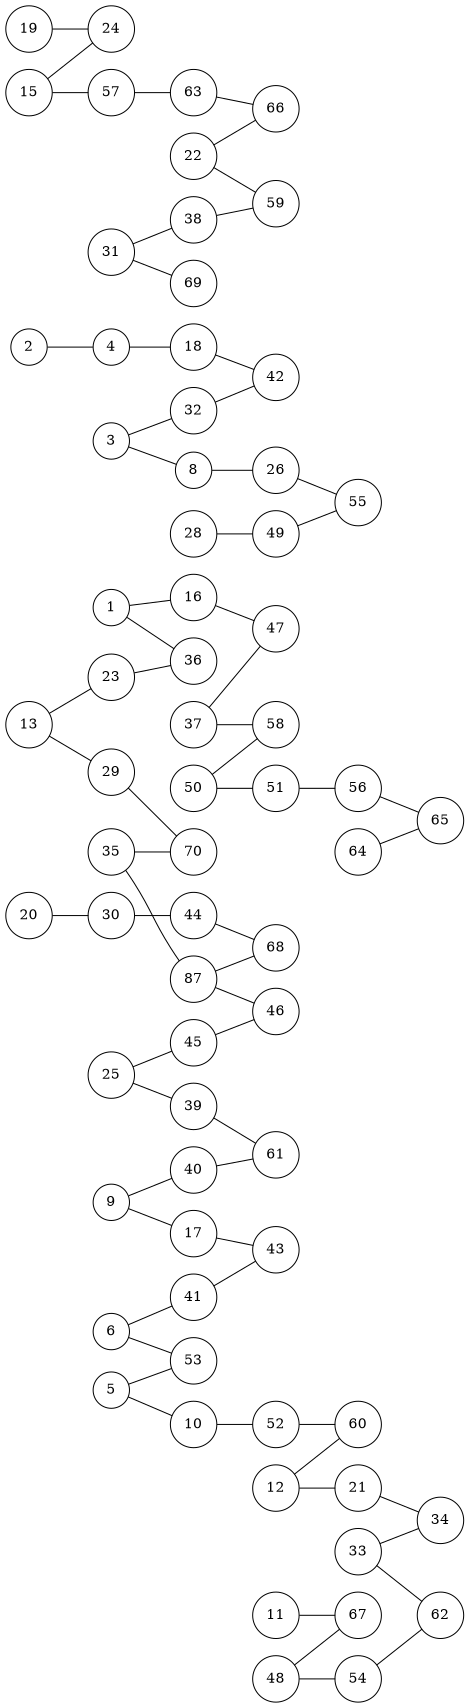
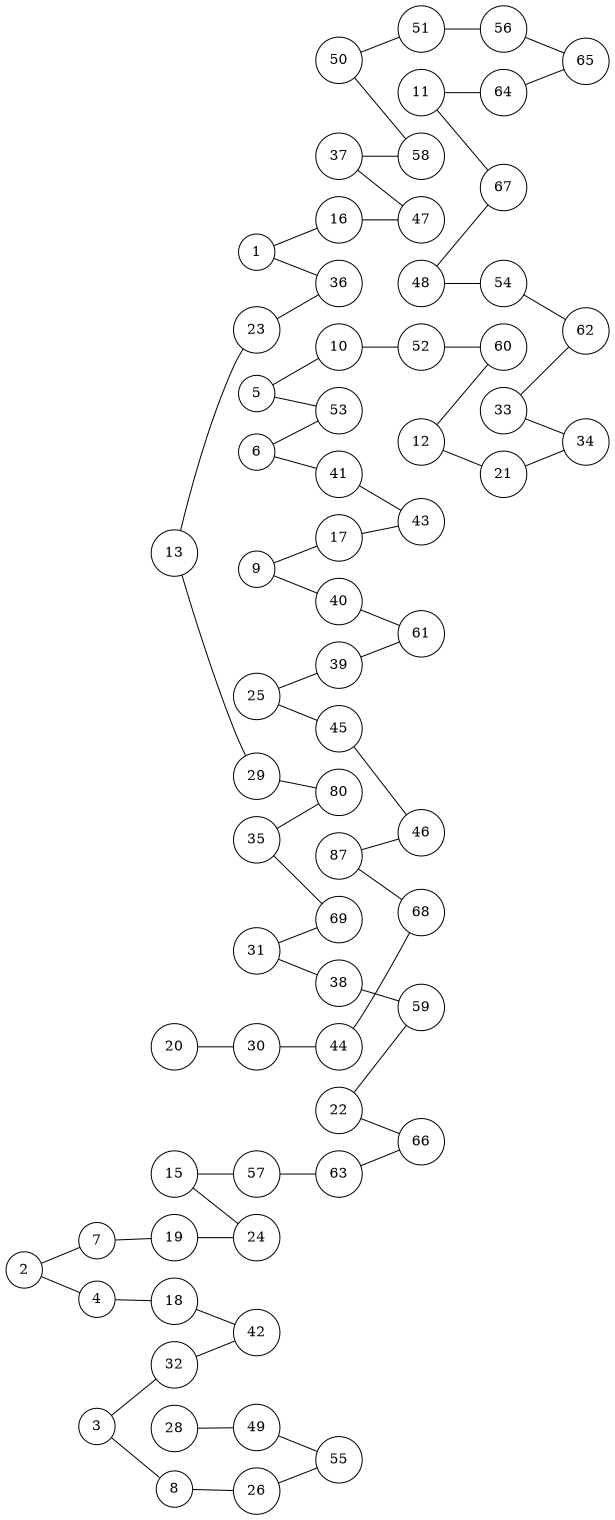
edge "11" -- "64": added
node "70": label "70" -> "80"
edge "35" -- "87": now "35" -- "69"
node "7": added
